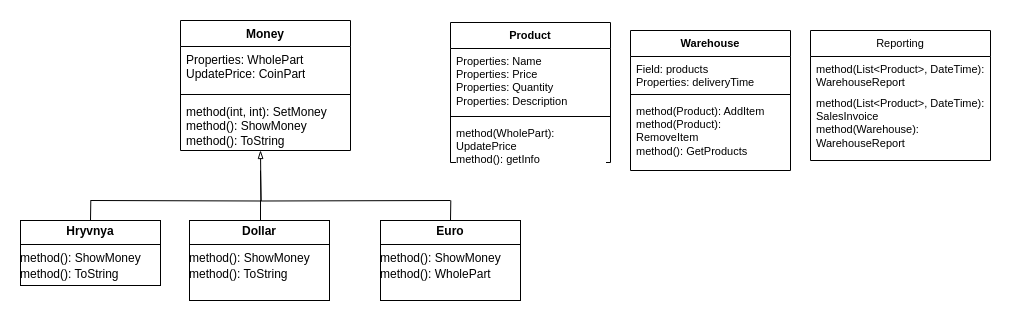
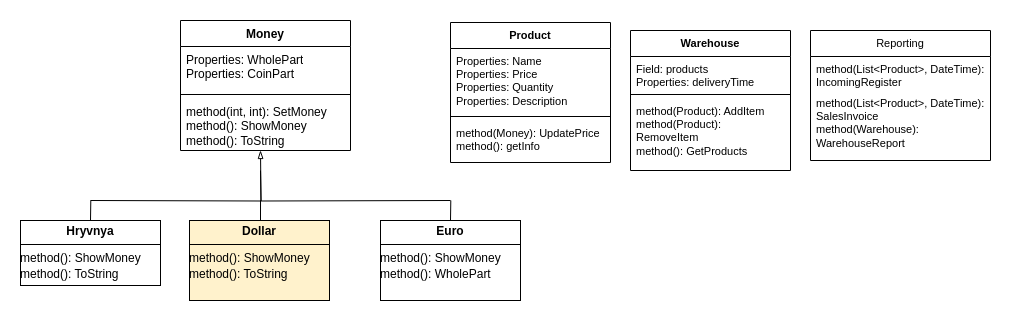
node "Properties: WholePart UpdatePrice: CoinPart": label "Properties: WholePart UpdatePrice: CoinPart" -> "Properties: WholePart Properties: CoinPart"
node "method(List<Product>, DateTime): WarehouseReport": label "method(List<Product>, DateTime): WarehouseReport" -> "method(List<Product>, DateTime): IncomingRegister"
node "method(WholePart): UpdatePrice method(): getInfo": label "method(WholePart): UpdatePrice method(): getInfo" -> "method(Money): UpdatePrice method(): getInfo"
node "Dollar method(): ShowMoney method(): ToString": fillcolor #ffffff -> #fff2cc
